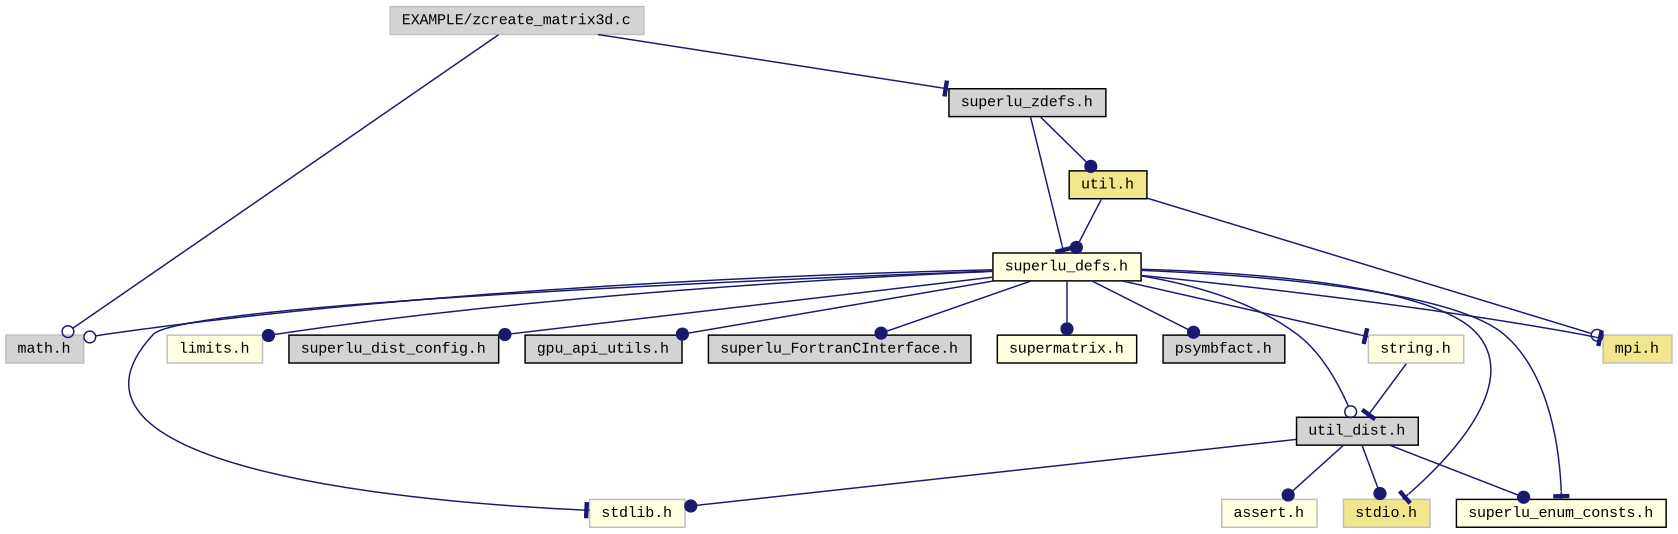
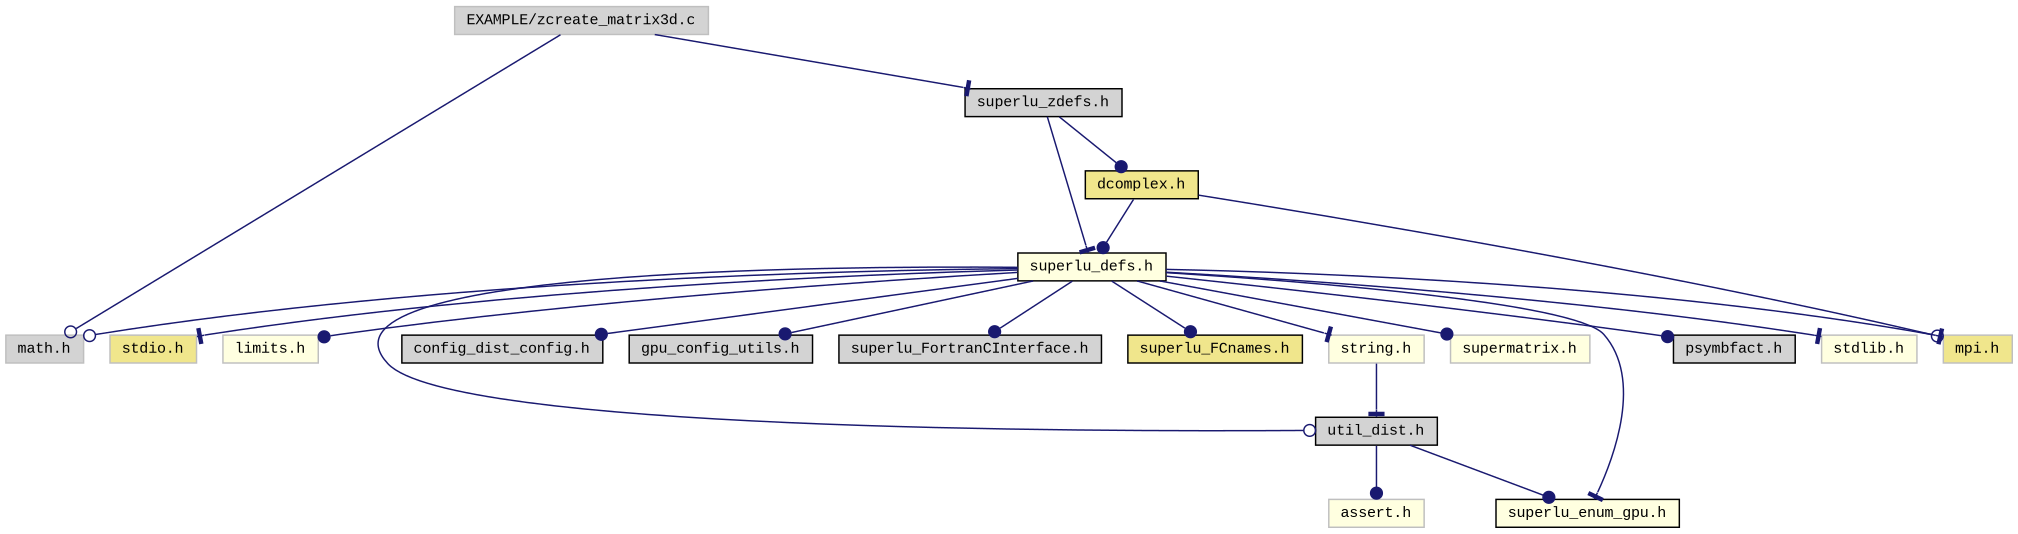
node "util.h": label "util.h" -> "dcomplex.h"
node "superlu_dist_config.h": label "superlu_dist_config.h" -> "config_dist_config.h"
node "gpu_api_utils.h": label "gpu_api_utils.h" -> "gpu_config_utils.h"
node "supermatrix.h": color black -> grey75
node "superlu_FCnames.h": added
edge "util_dist.h" -> "stdio.h": removed
edge "util_dist.h" -> "stdlib.h": removed
node "superlu_enum_consts.h": label "superlu_enum_consts.h" -> "superlu_enum_gpu.h"
